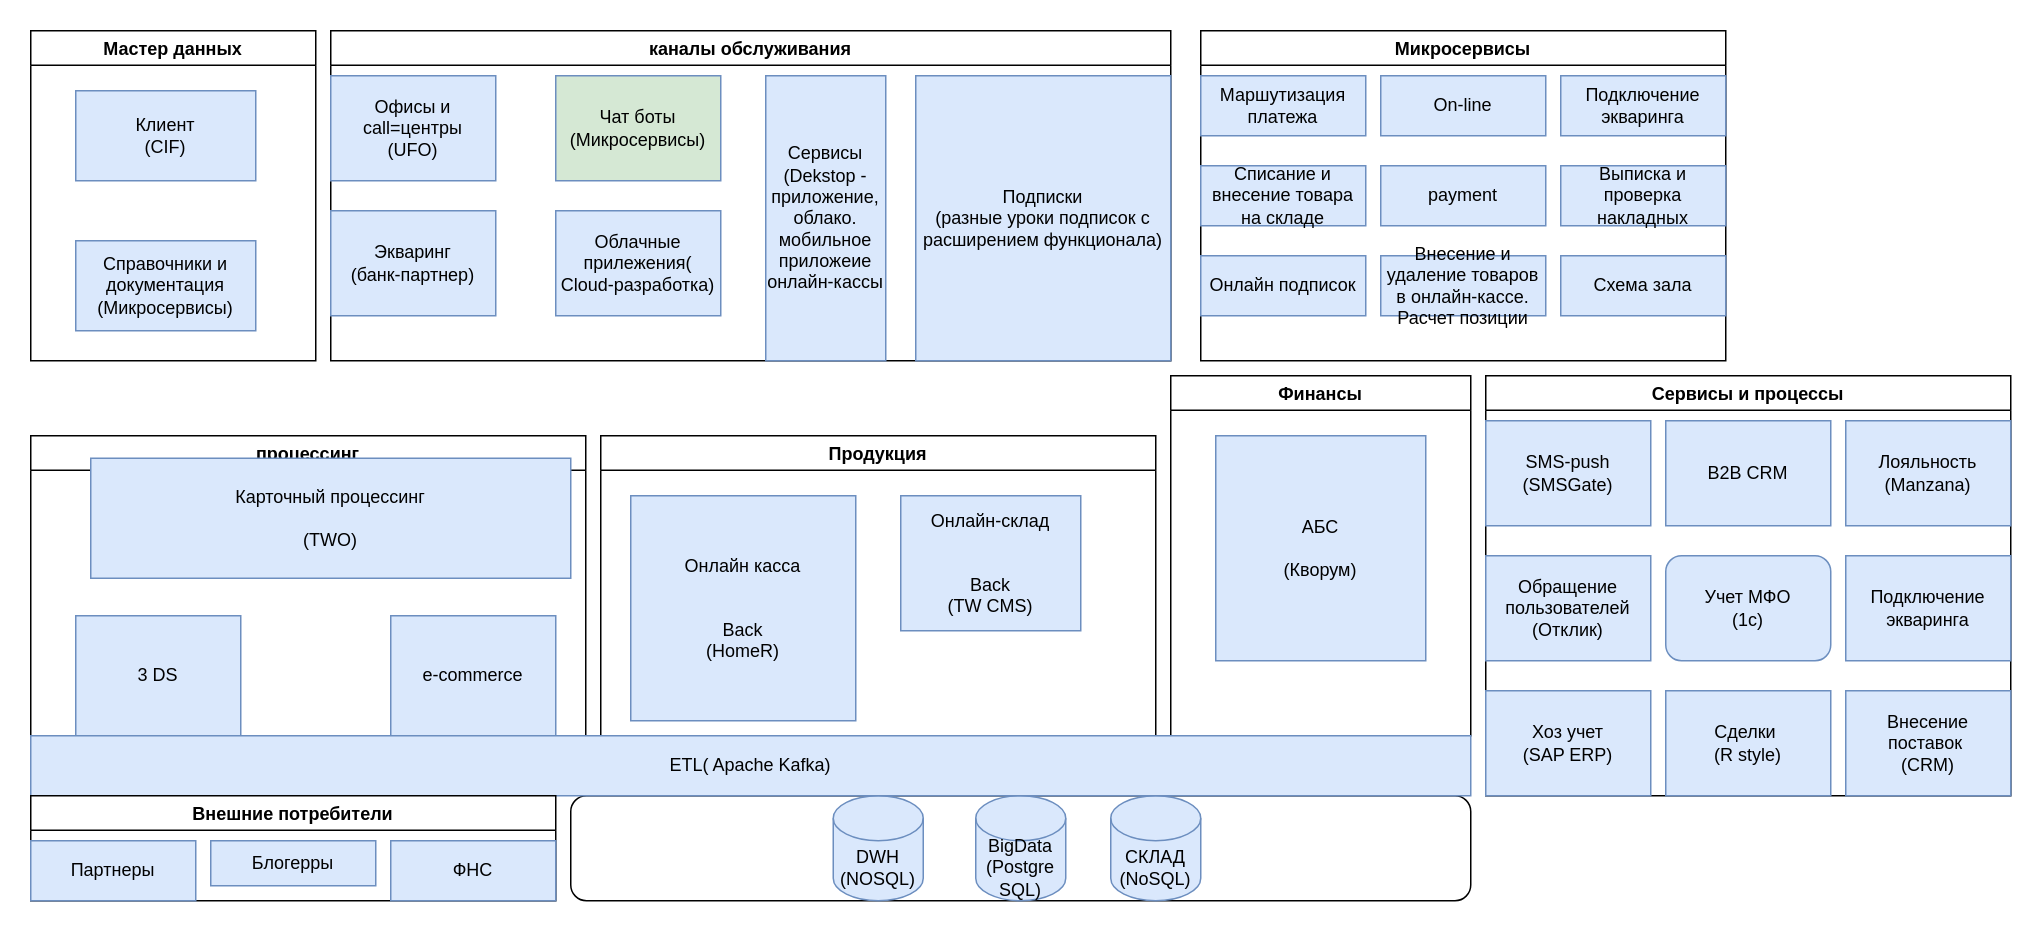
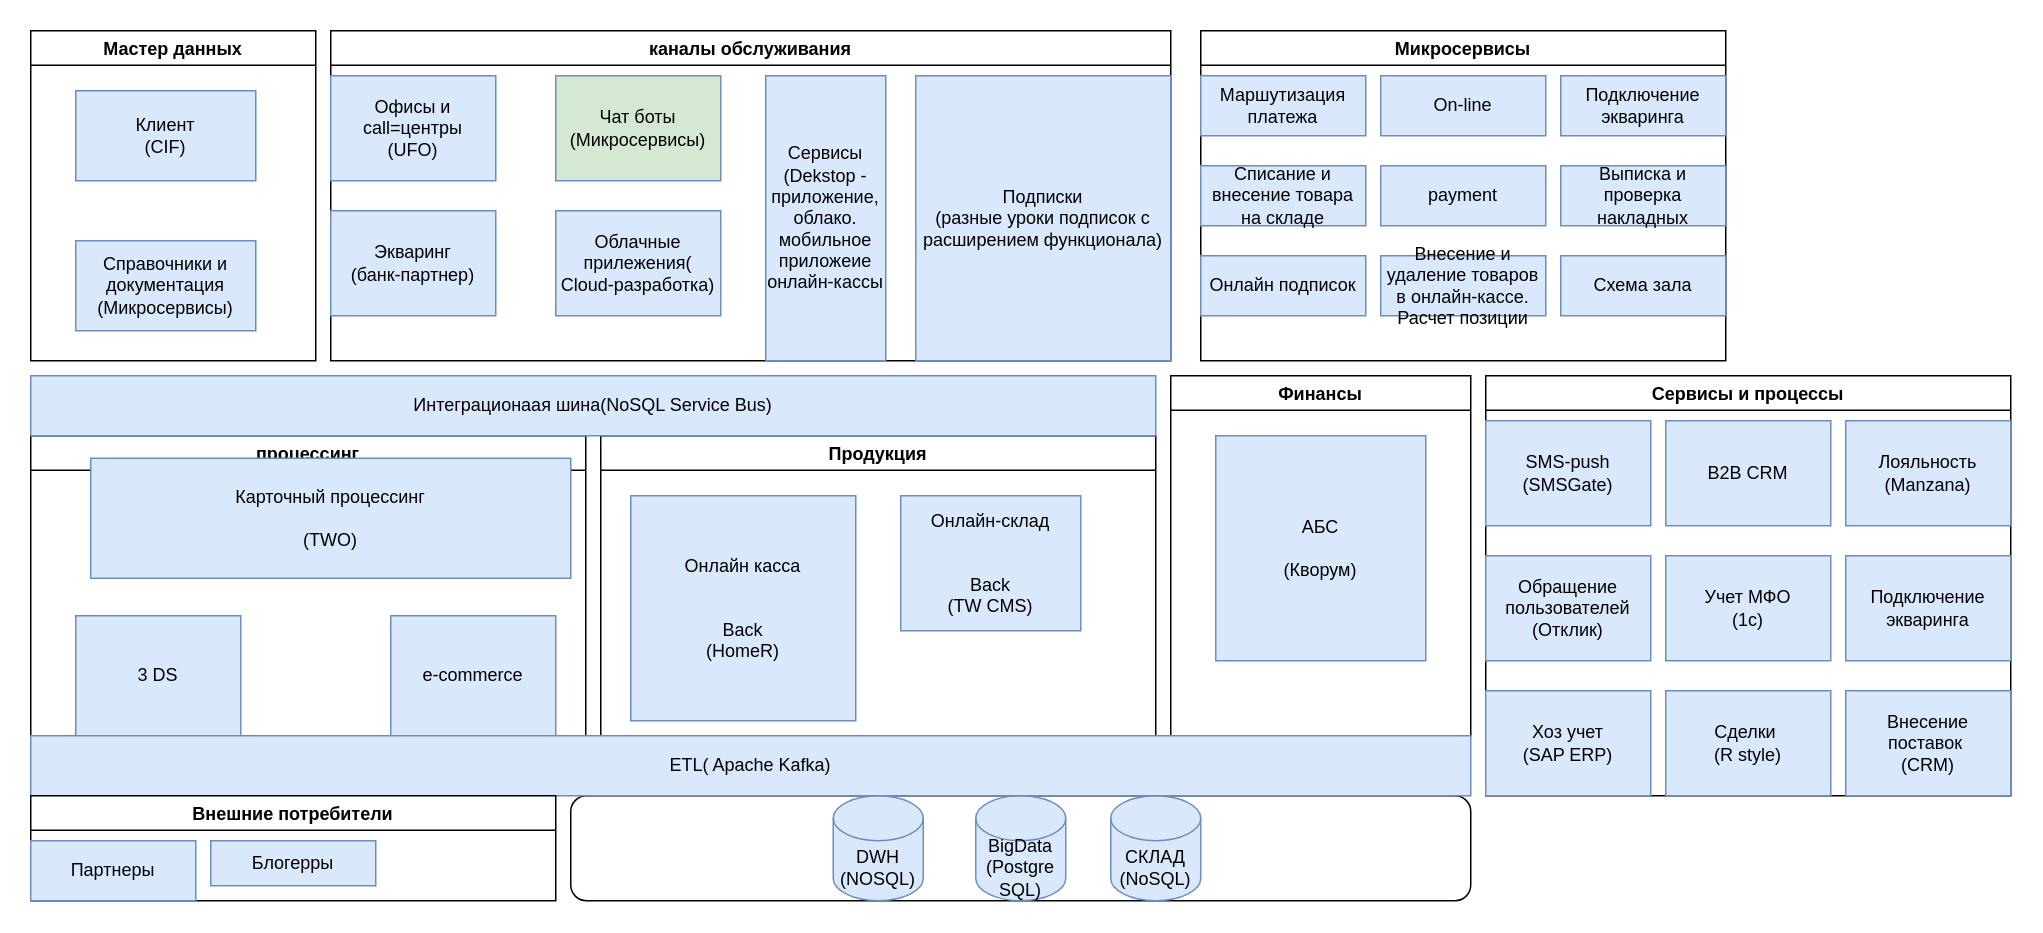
node "Интеграционаая шина(NoSQL Service Bus)": added
node "Учет МФО (1с)": shape rounded rectangle -> rectangle
node "ФНС": removed
